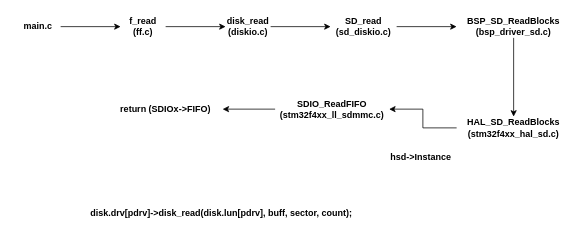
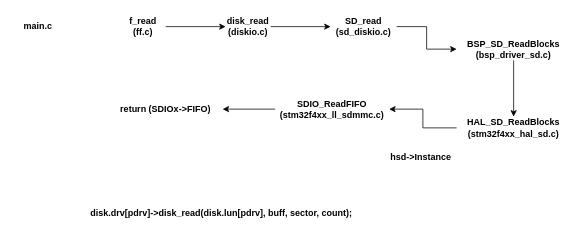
edge "main.c" -> "f_read (ff.c)": removed
node "BSP_SD_ReadBlocks (bsp_driver_sd.c)": moved (513, 27) -> (513, 49)
